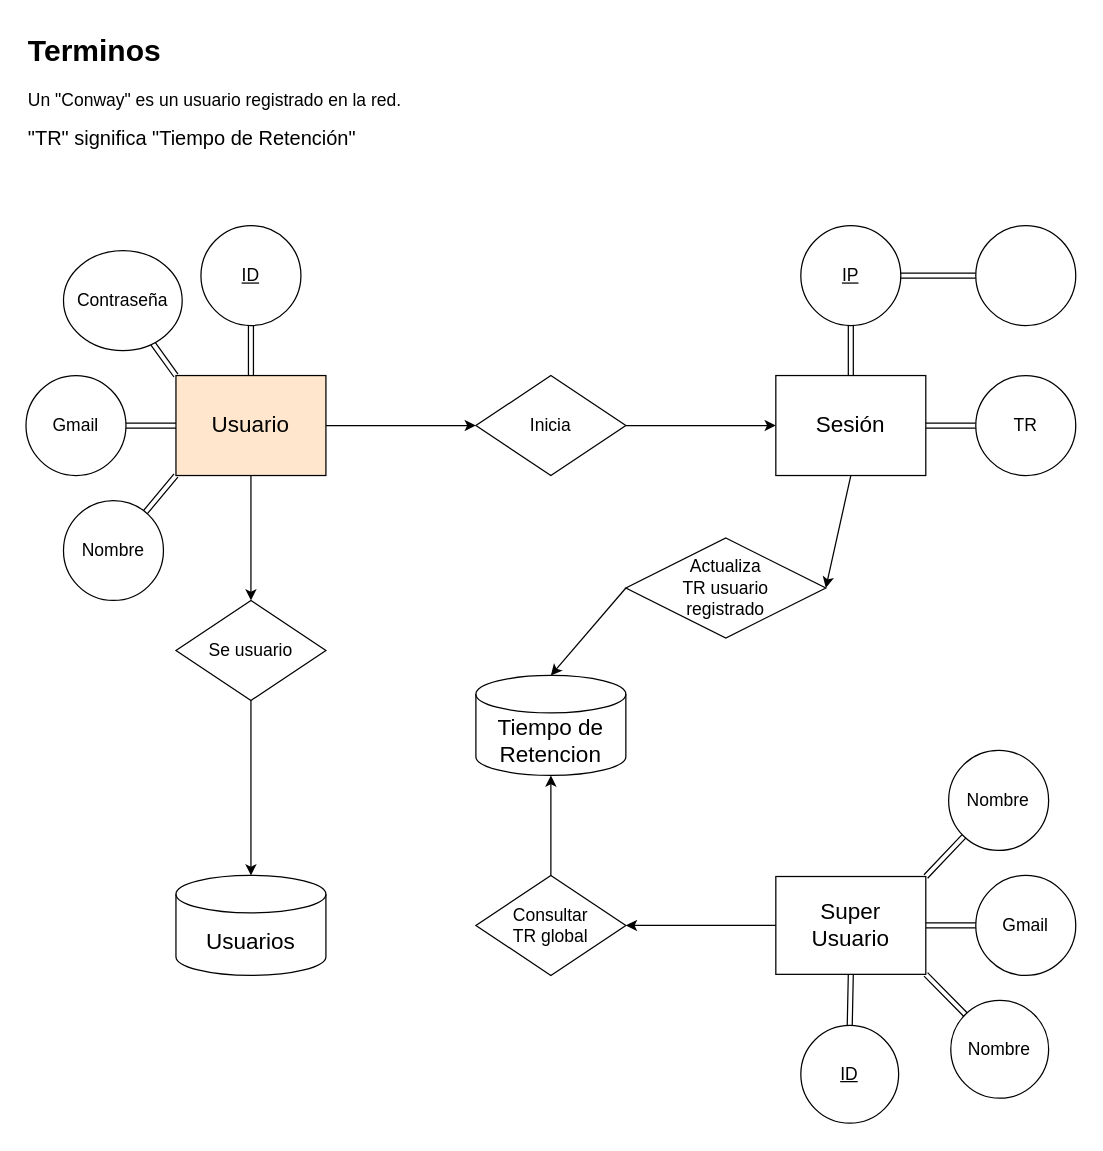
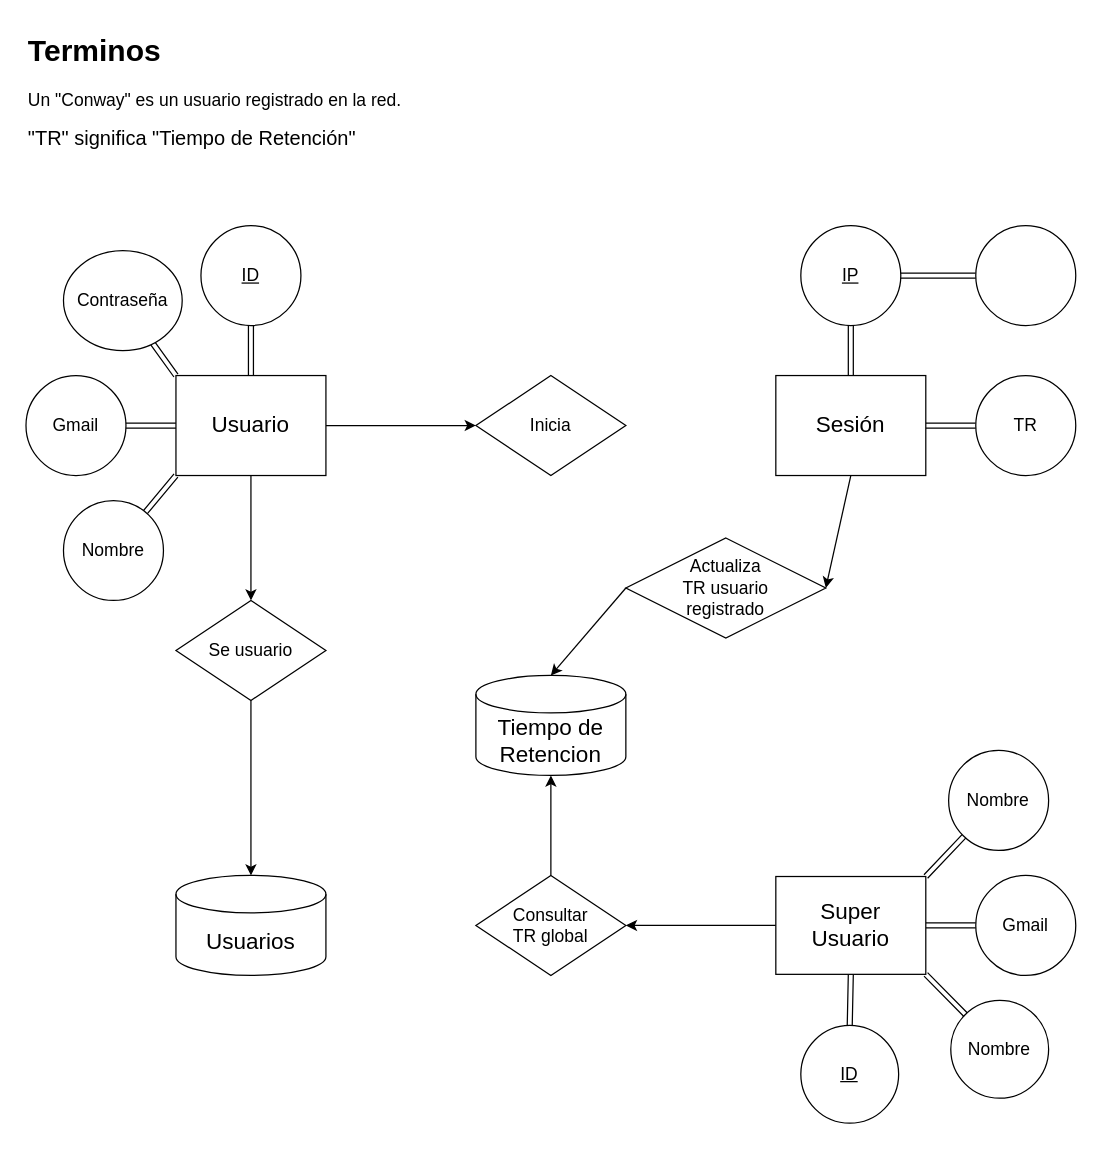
node "Usuario": fillcolor #ffe6cc -> #ffffff
edge "Inicia" -> "Sesión": removed
